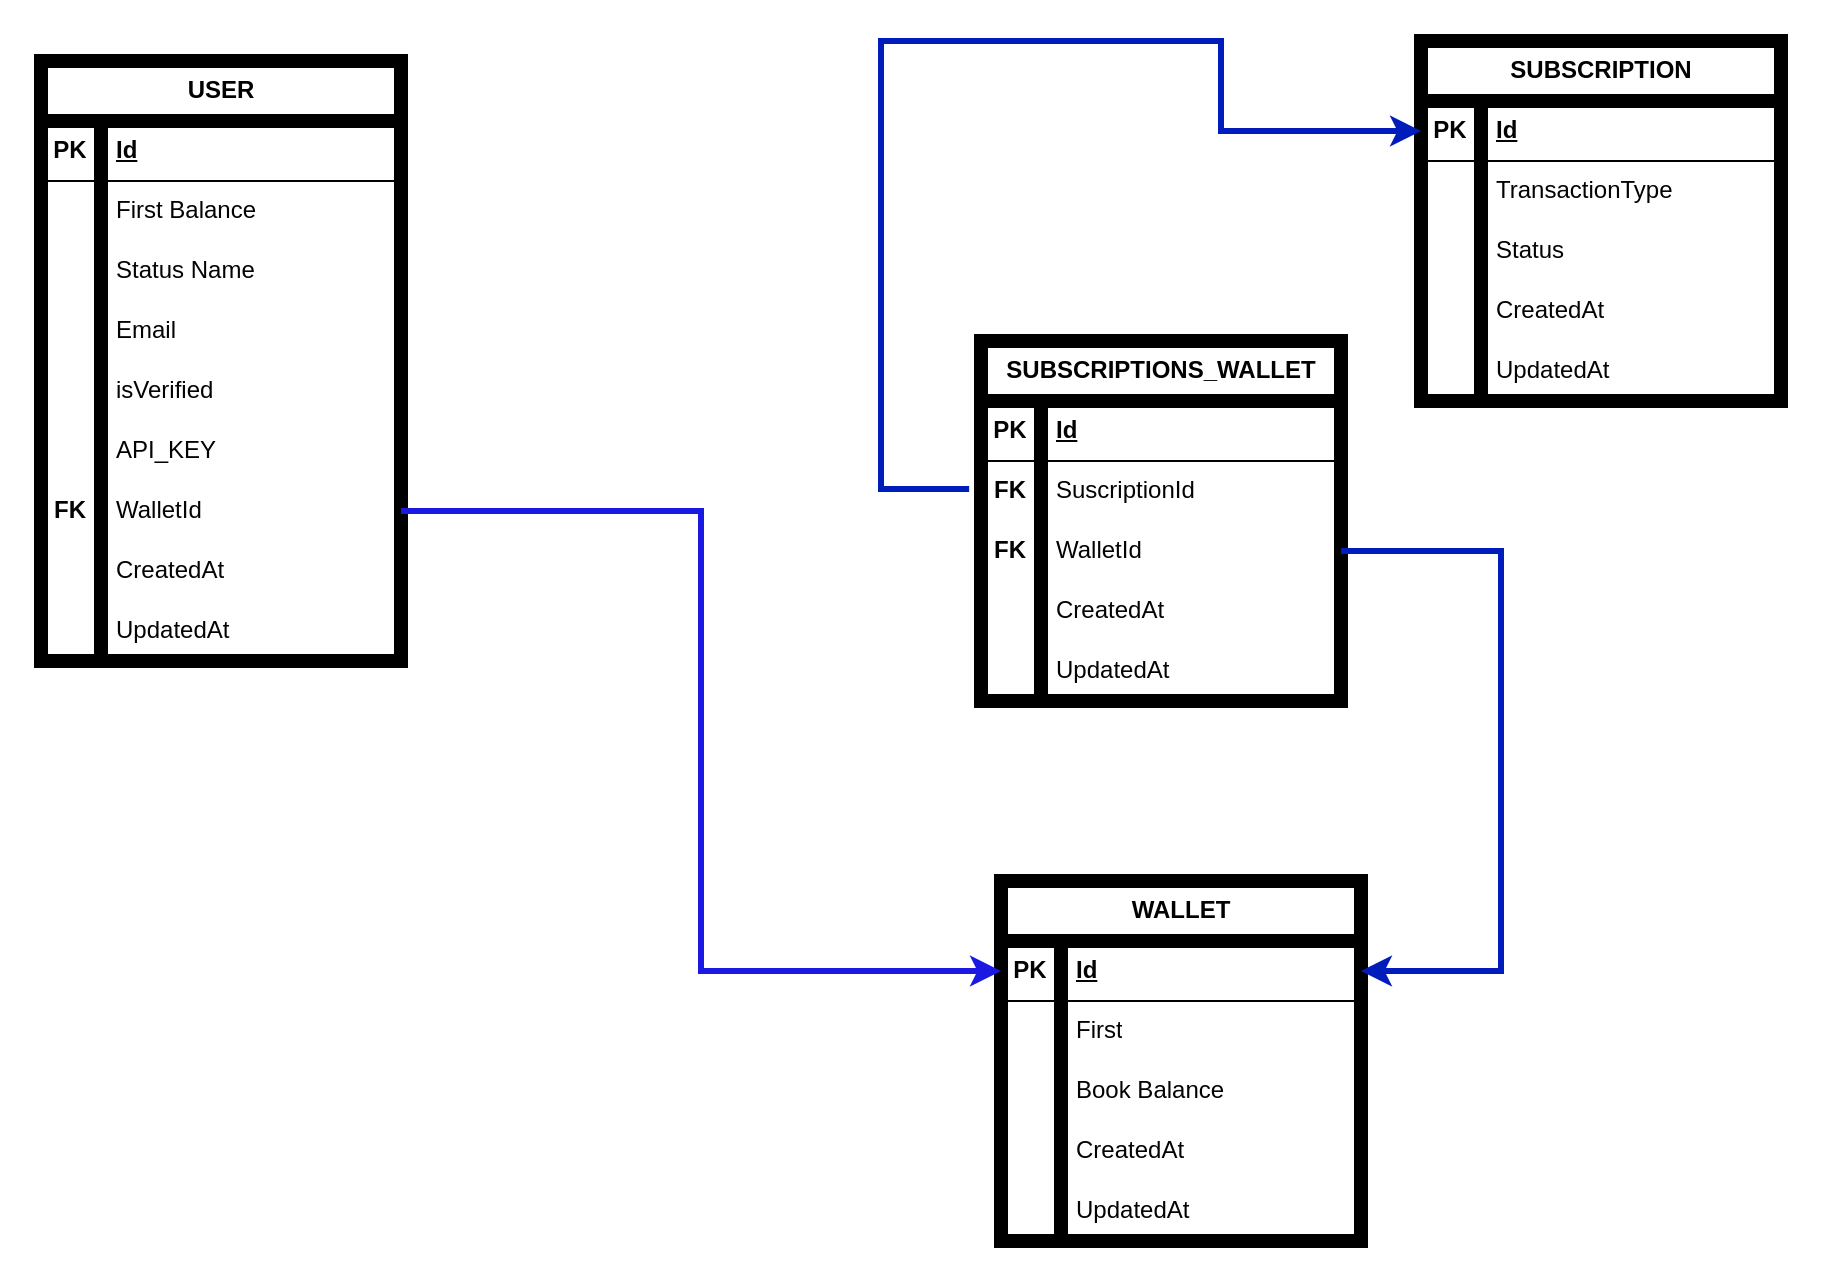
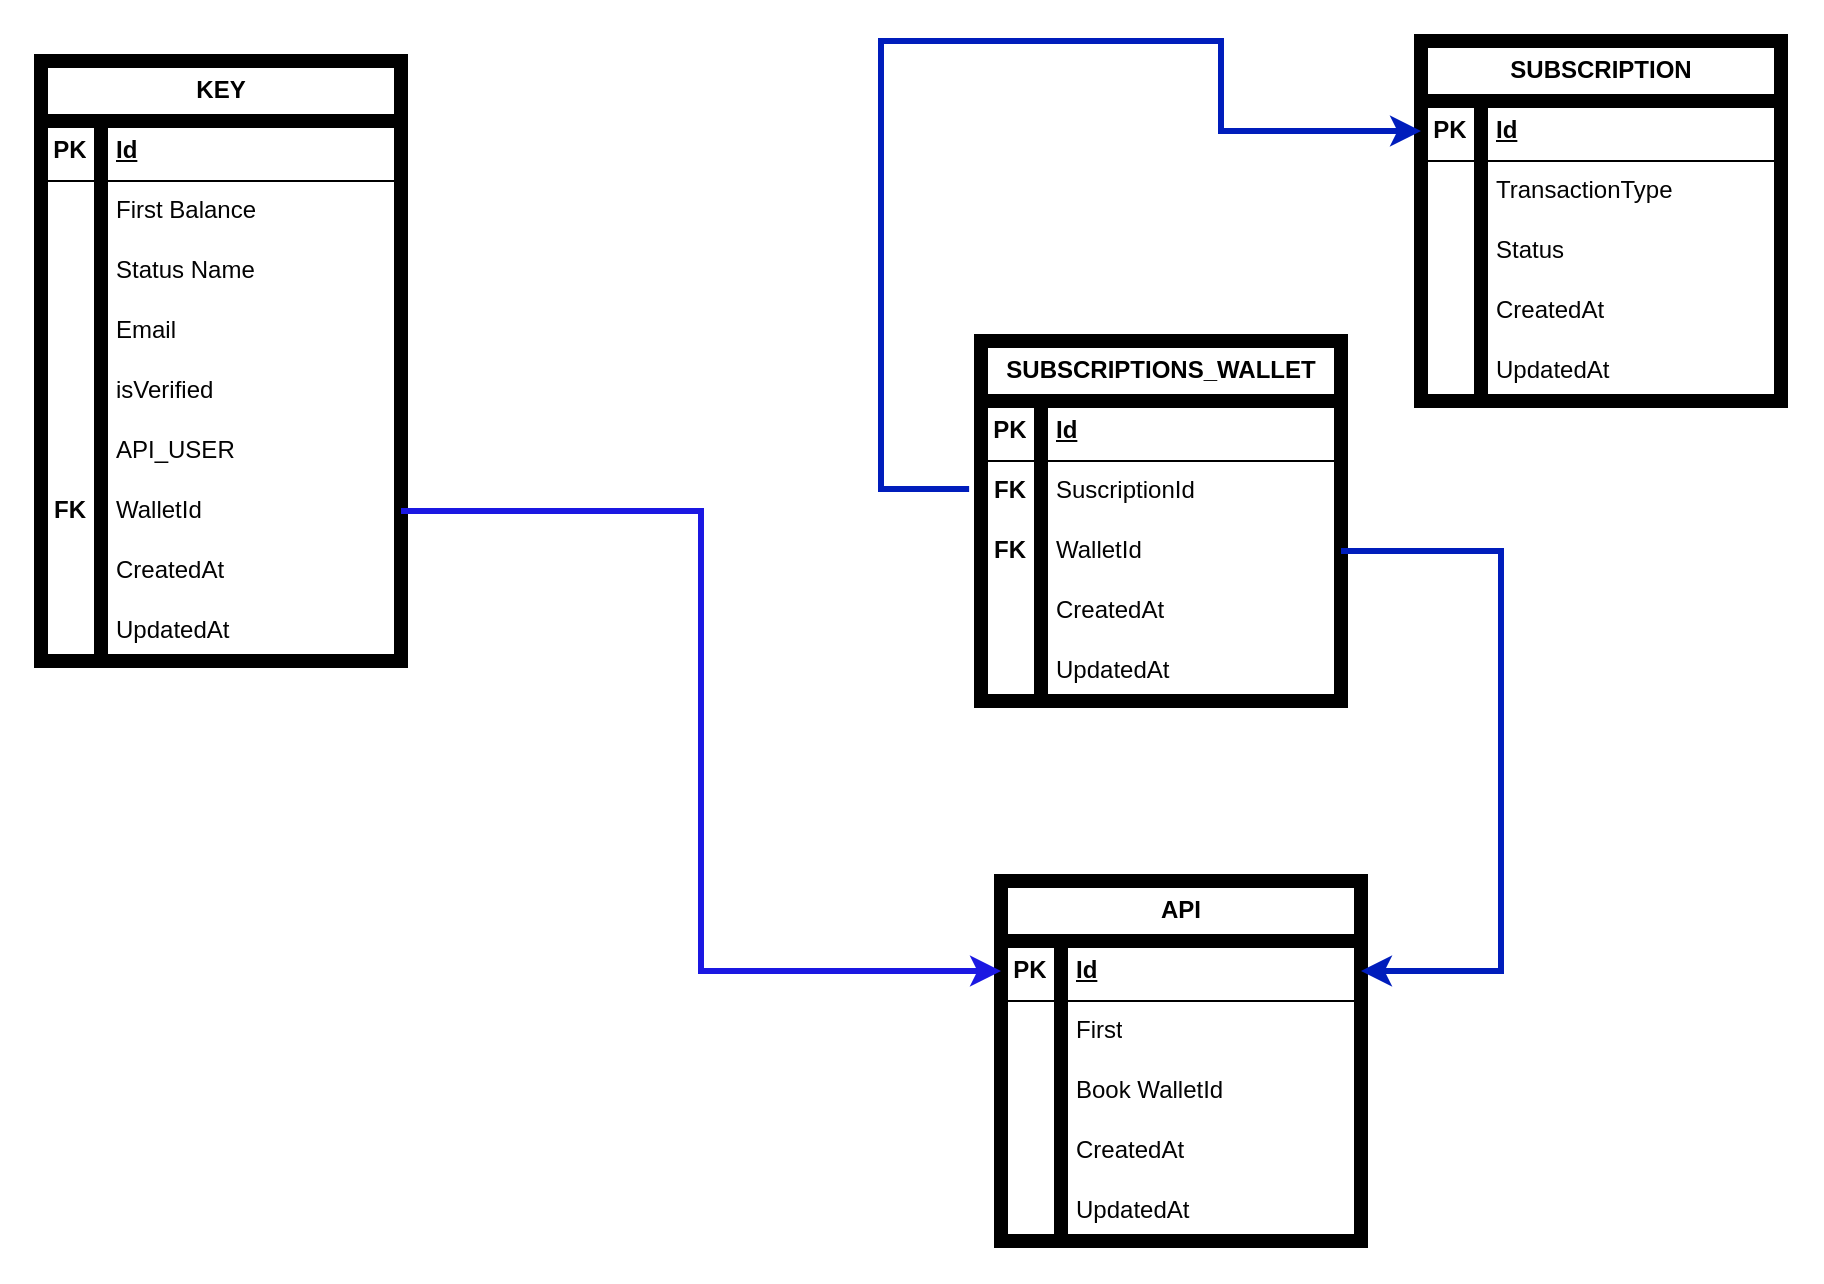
node "USER": label "USER" -> "KEY"
node "API_KEY": label "API_KEY" -> "API_USER"
node "WALLET": label "WALLET" -> "API"
node "Book Balance": label "Book Balance" -> "Book WalletId"
